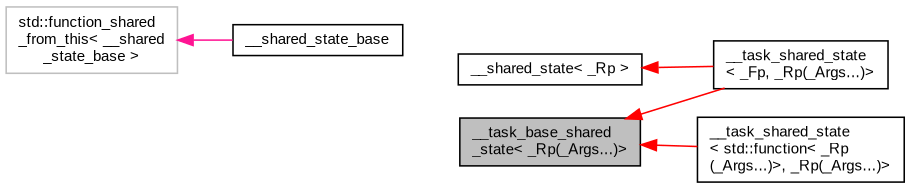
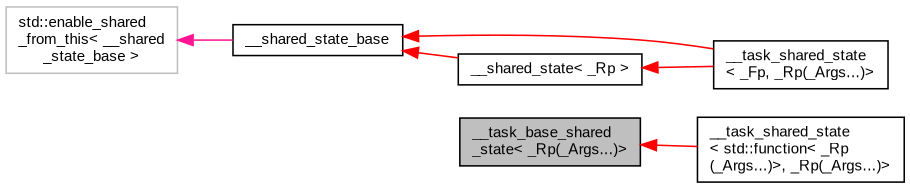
node "std::function_shared _from_this< __shared _state_base >": label "std::function_shared _from_this< __shared _state_base >" -> "std::enable_shared _from_this< __shared _state_base >"
edge "__shared_state< _Rp >" -> "__shared_state_base": added
edge "__task_shared_state < _Fp, _Rp(_Args...)>" -> "__task_base_shared _state< _Rp(_Args...)>": now "__task_shared_state < _Fp, _Rp(_Args...)>" -> "__shared_state_base"
